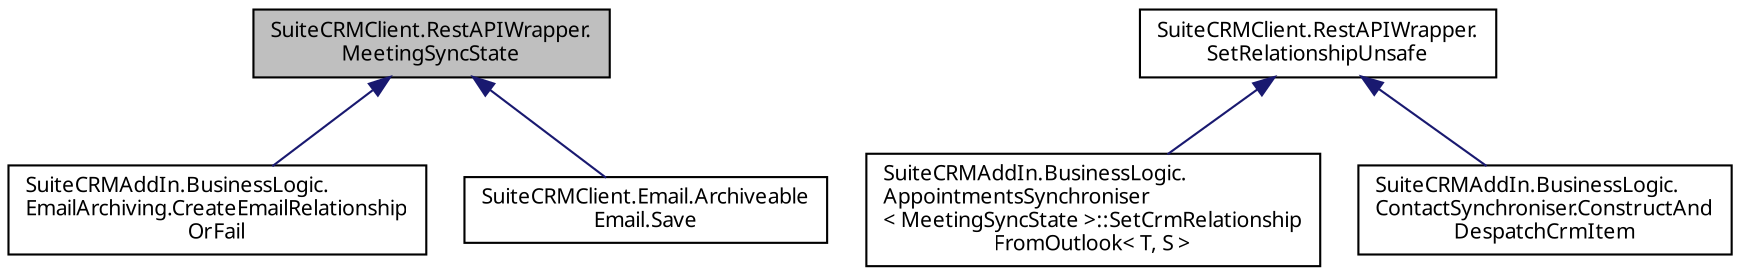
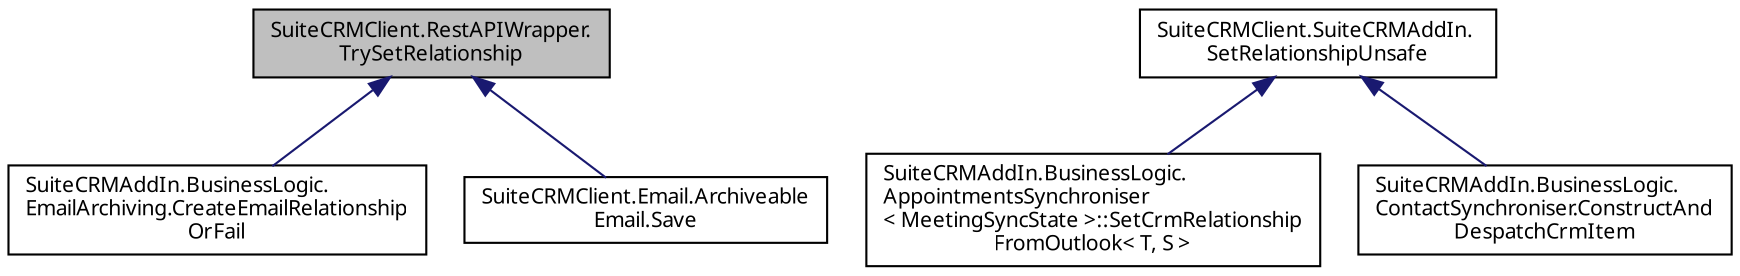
node "SuiteCRMClient.RestAPIWrapper. MeetingSyncState": label "SuiteCRMClient.RestAPIWrapper. MeetingSyncState" -> "SuiteCRMClient.RestAPIWrapper. TrySetRelationship"
node "SuiteCRMClient.RestAPIWrapper. SetRelationshipUnsafe": label "SuiteCRMClient.RestAPIWrapper. SetRelationshipUnsafe" -> "SuiteCRMClient.SuiteCRMAddIn. SetRelationshipUnsafe"
